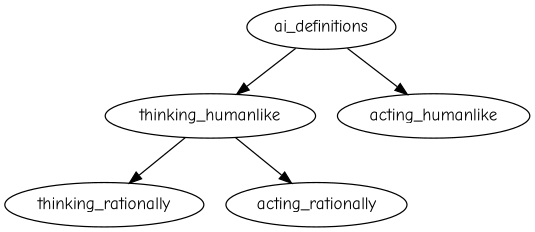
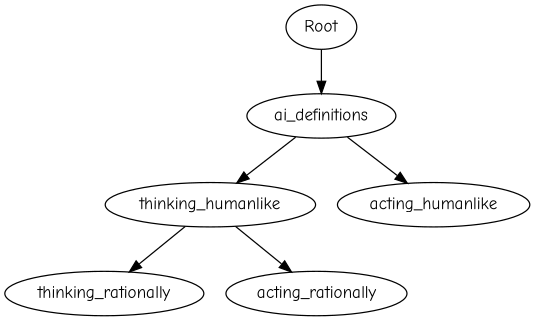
node "Root": added
